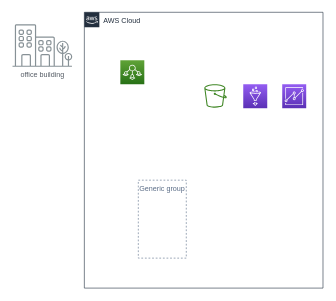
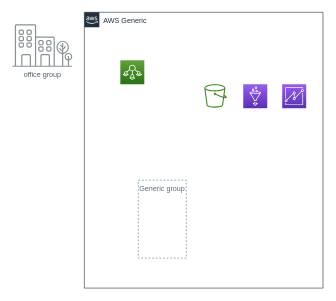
node "AWS Cloud": label "AWS Cloud" -> "AWS Generic"
node "office building": label "office building" -> "office group"
